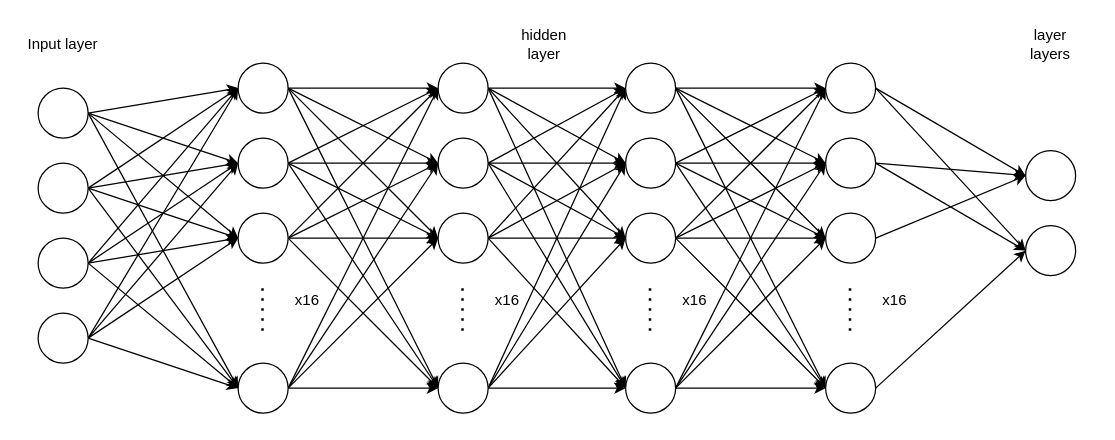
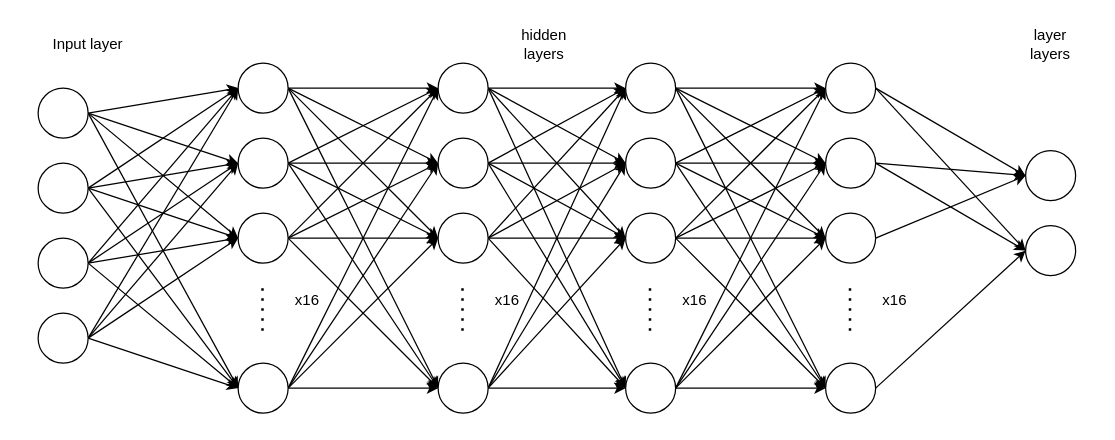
node "Input layer": moved (63, 44) -> (88, 44)
node "hidden layer": label "hidden layer" -> "hidden layers"
